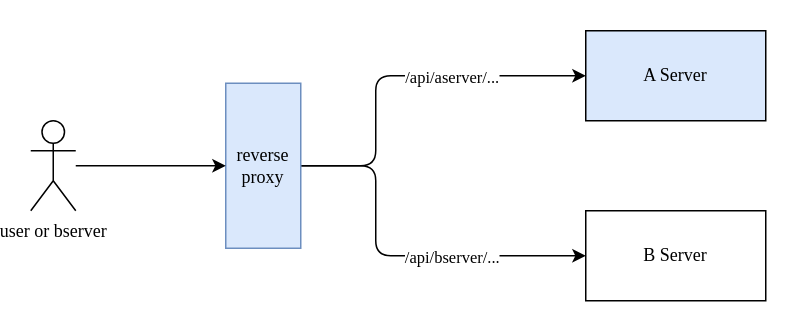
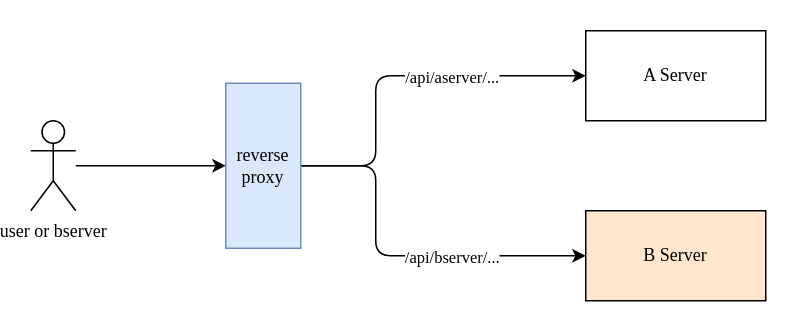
node "A Server": fillcolor #dae8fc -> #ffffff
node "B Server": fillcolor #ffffff -> #ffe6cc
